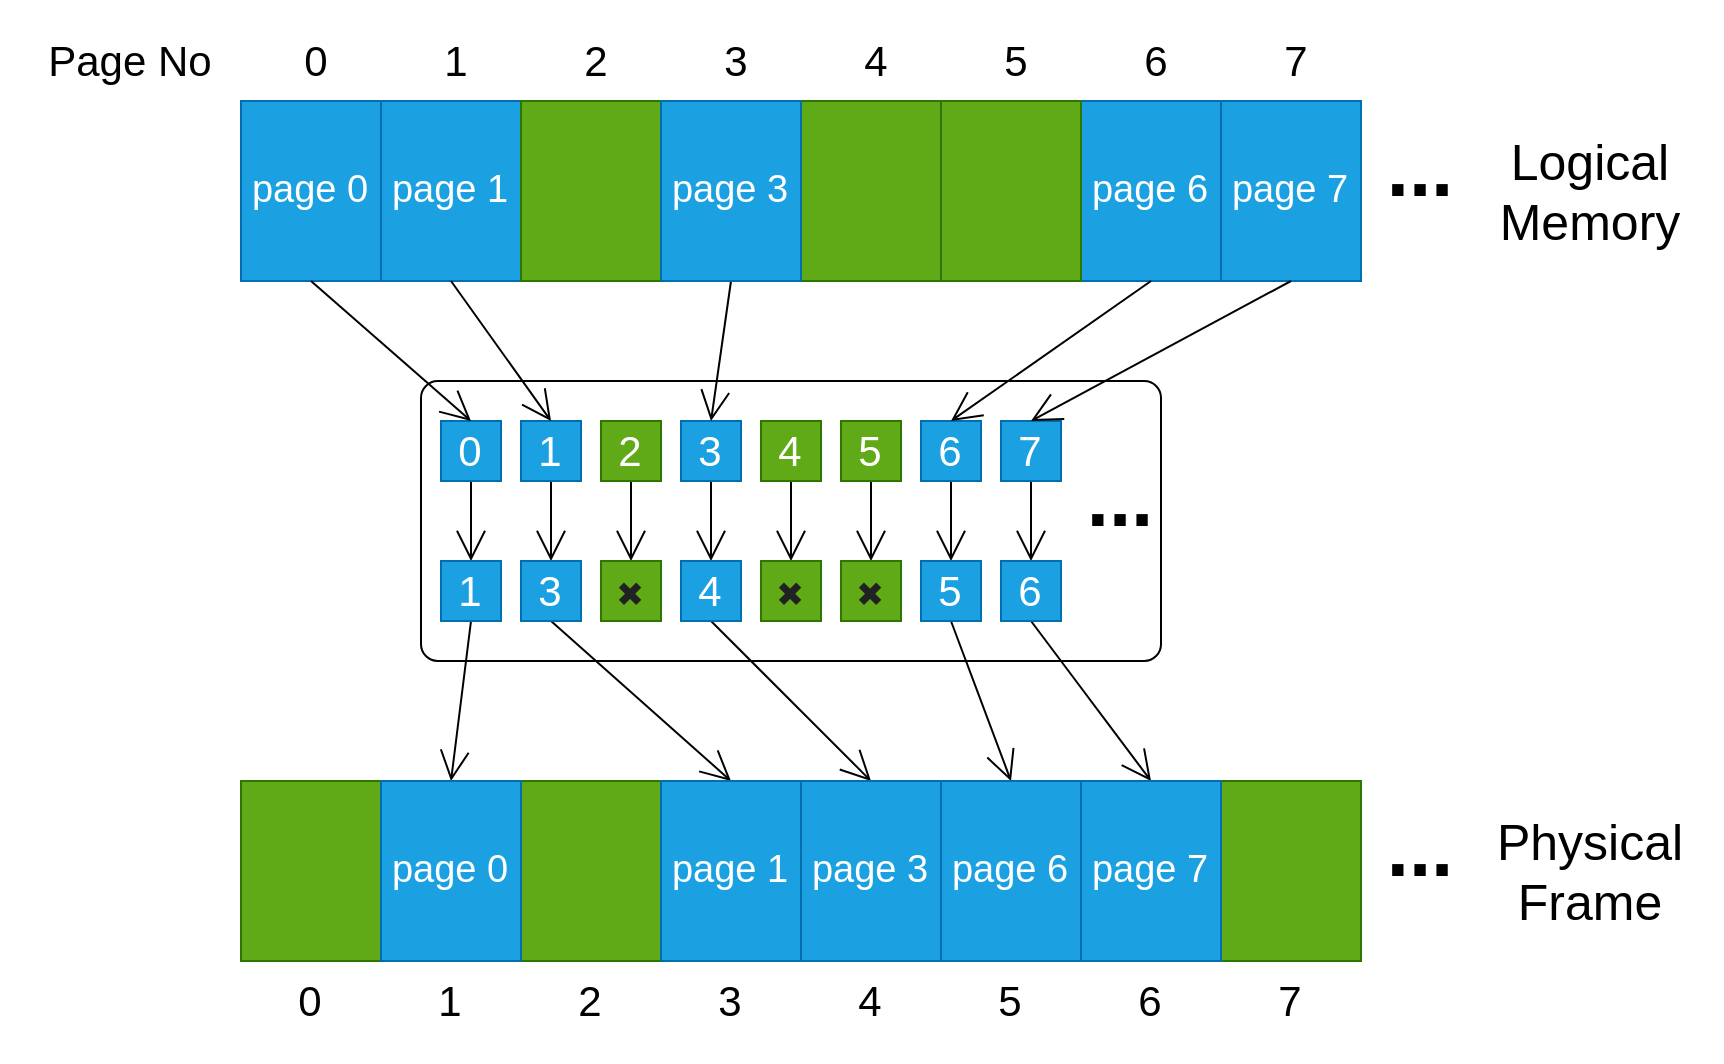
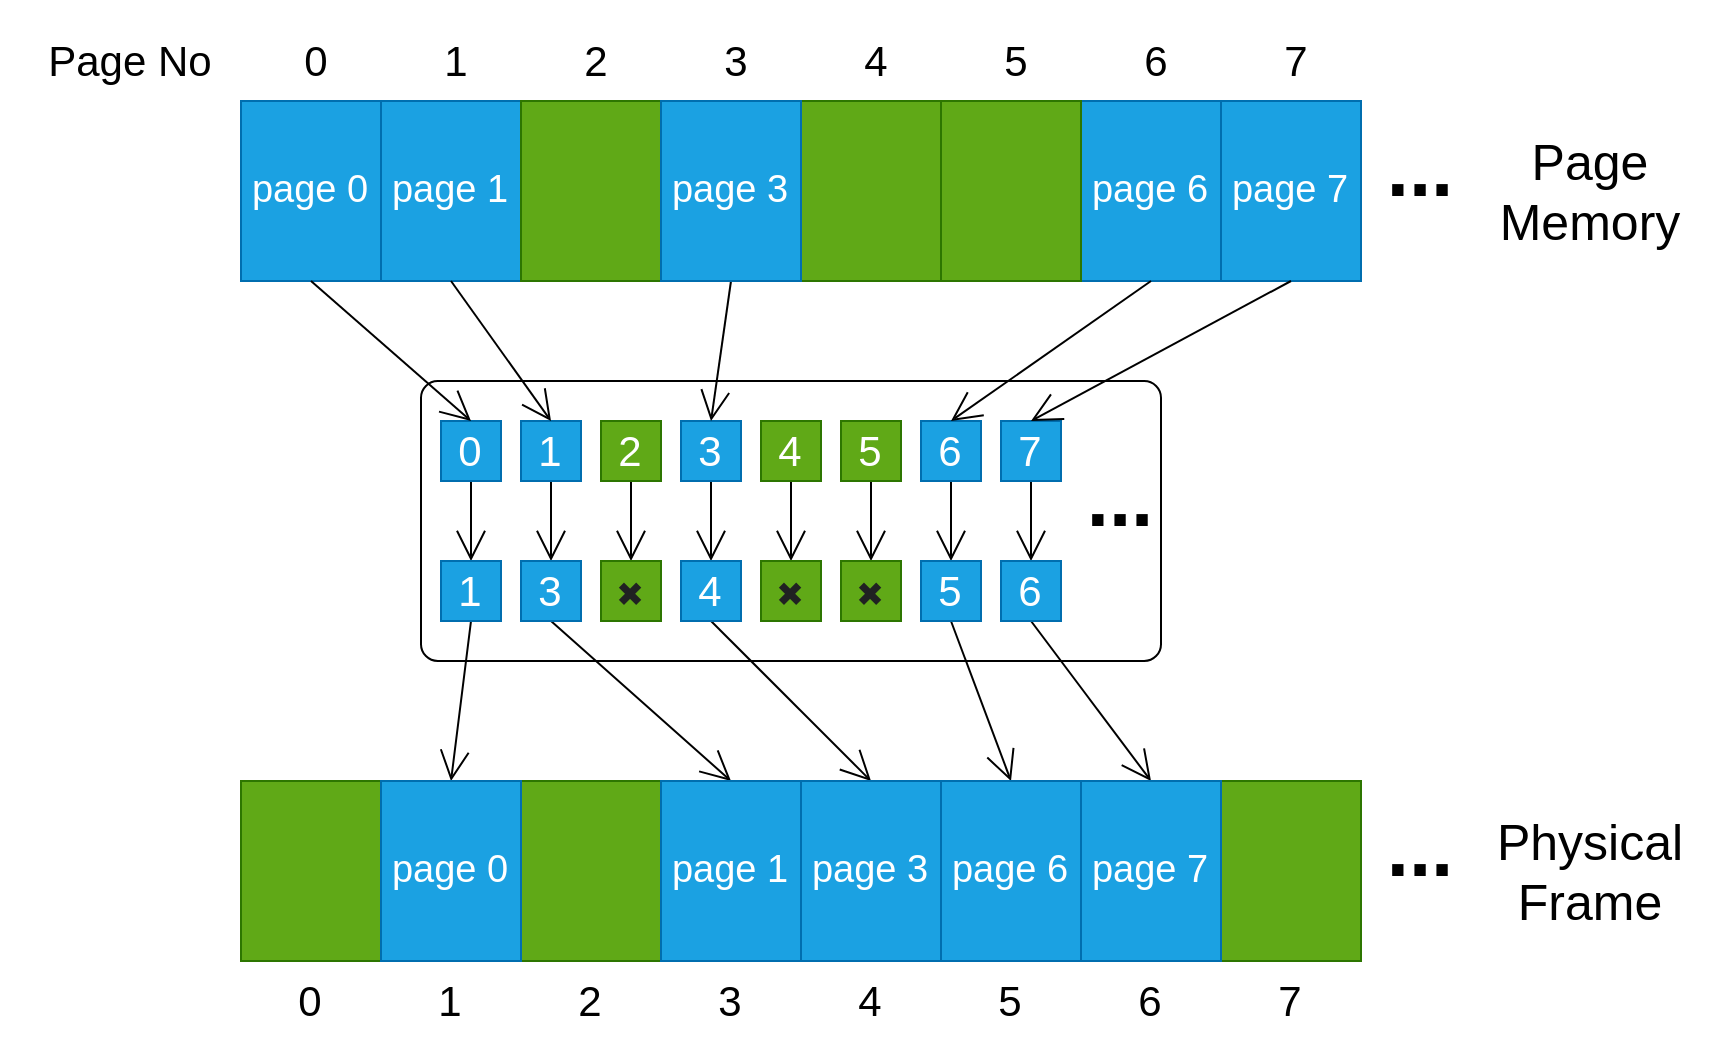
node "Logical Memory": label "Logical Memory" -> "Page Memory"
